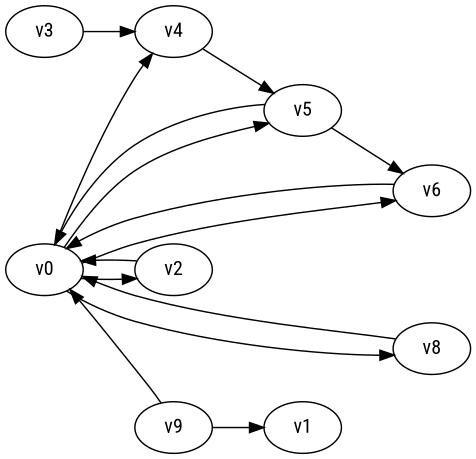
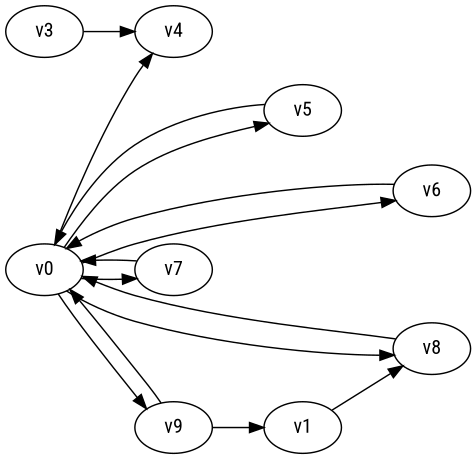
edge "v4" -> "v5": removed
edge "v5" -> "v6": removed
node "v2": label "v2" -> "v7"
edge "v0" -> "v9": added
edge "v1" -> "v8": added
